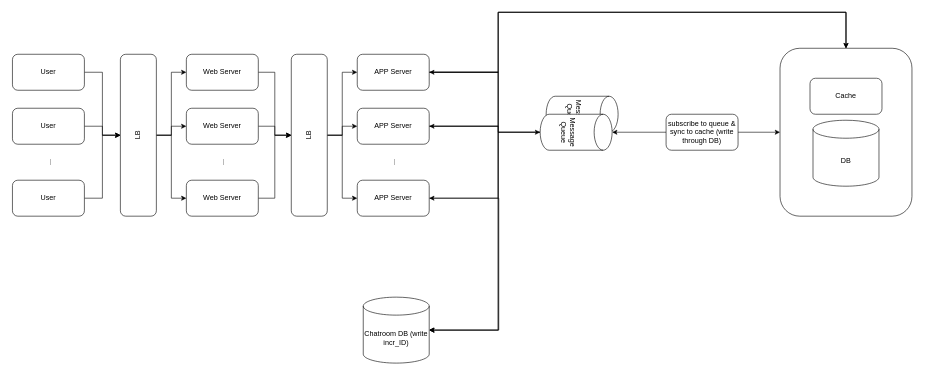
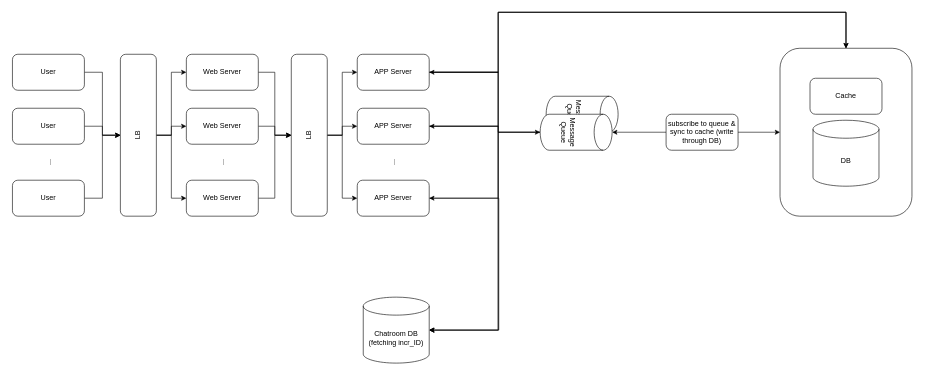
node "Chatroom DB (write incr_ID)": label "Chatroom DB (write incr_ID)" -> "Chatroom DB (fetching incr_ID)"
